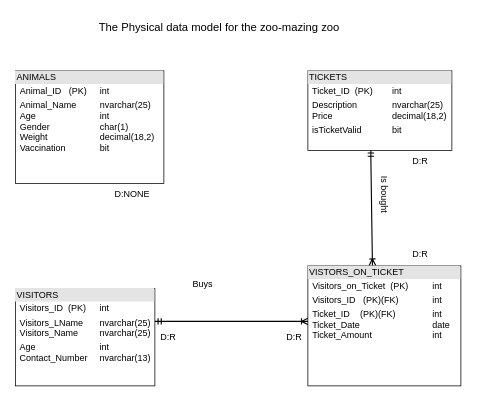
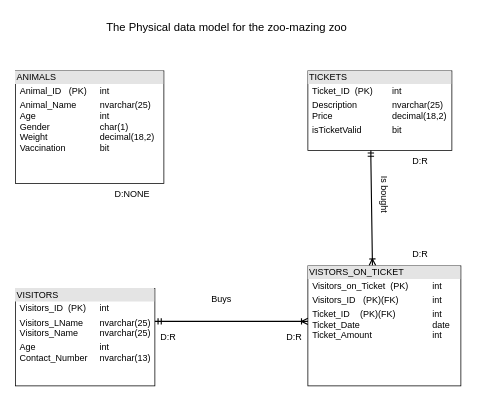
node "The Physical data model for the zoo-mazing zoo": moved (219, 27) -> (227, 27)
node "Buys": moved (203, 285) -> (222, 300)
